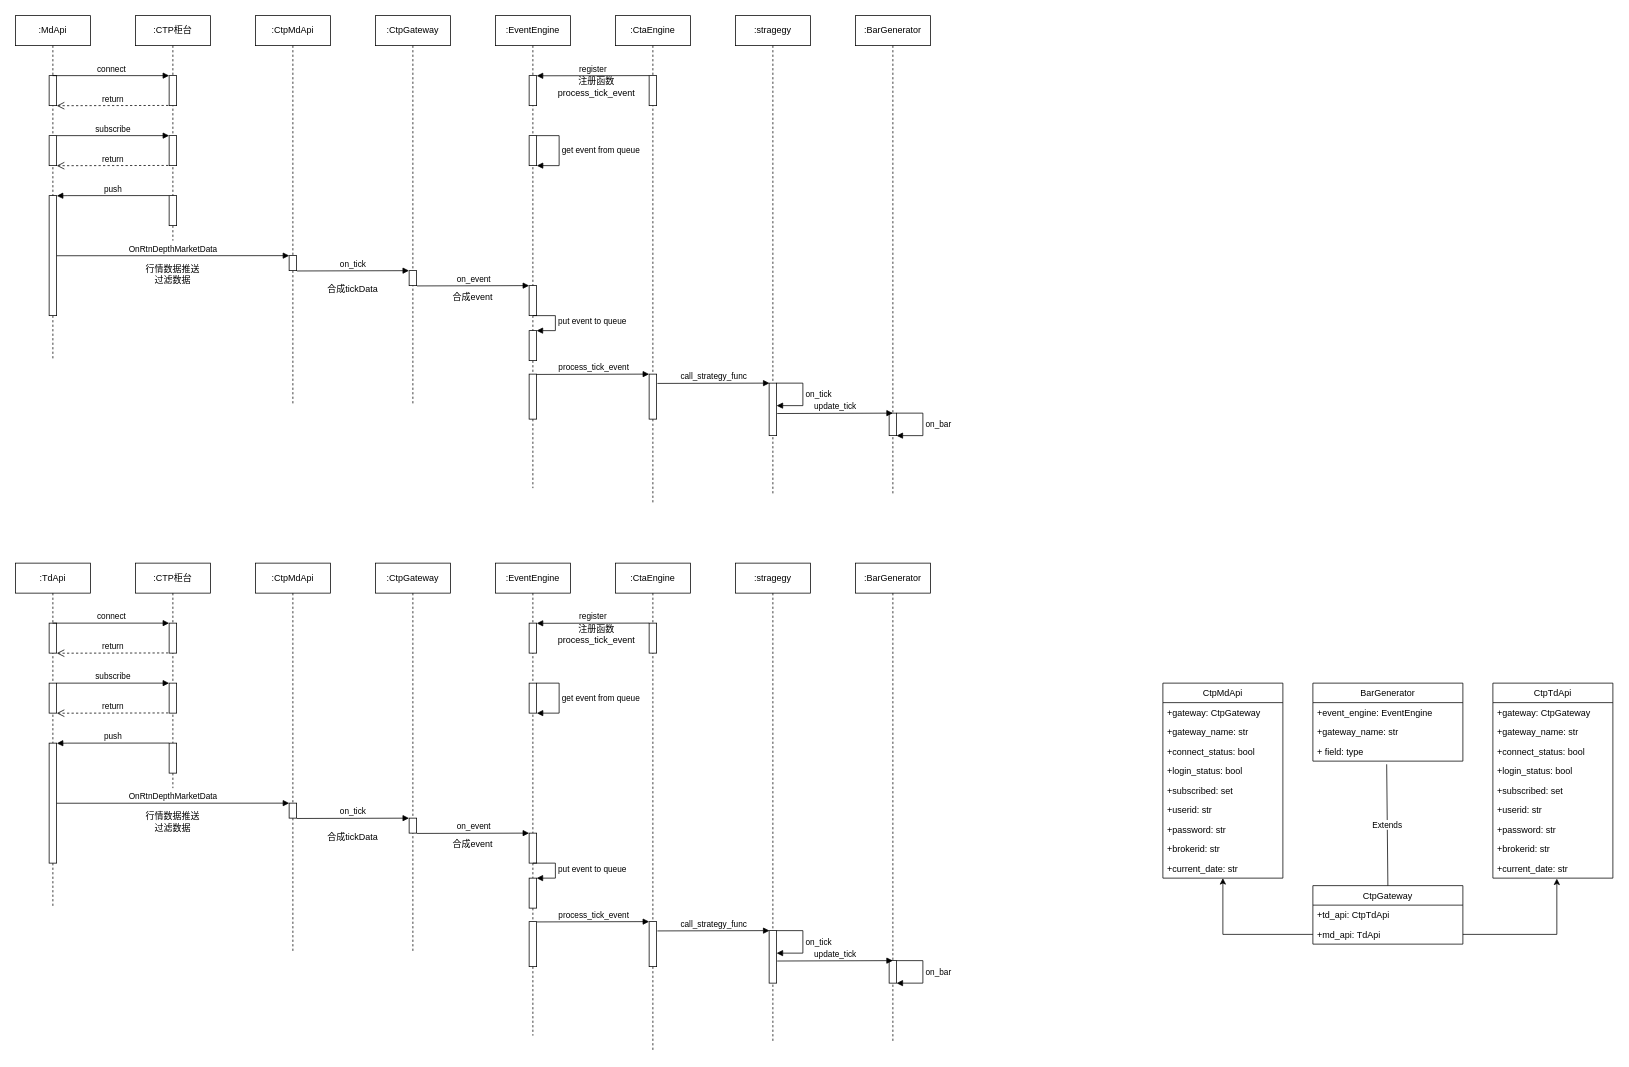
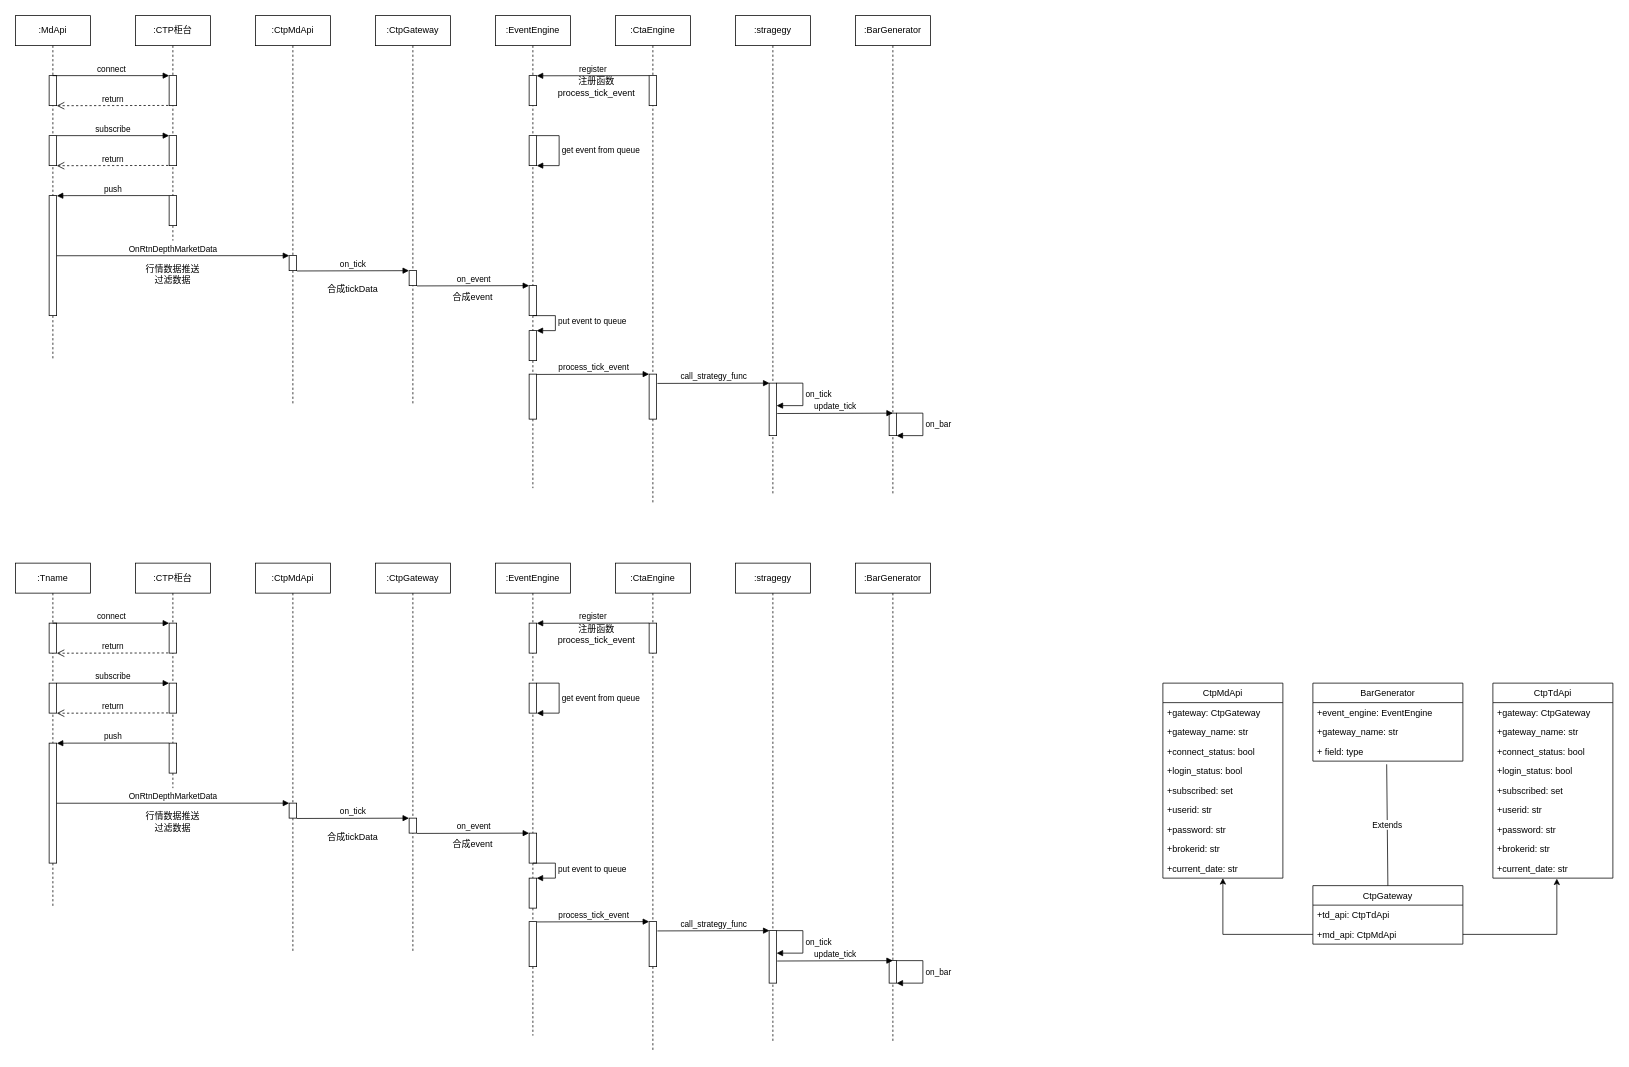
node ":TdApi": label ":TdApi" -> ":Tname"
node "+md_api: TdApi": label "+md_api: TdApi" -> "+md_api: CtpMdApi"
